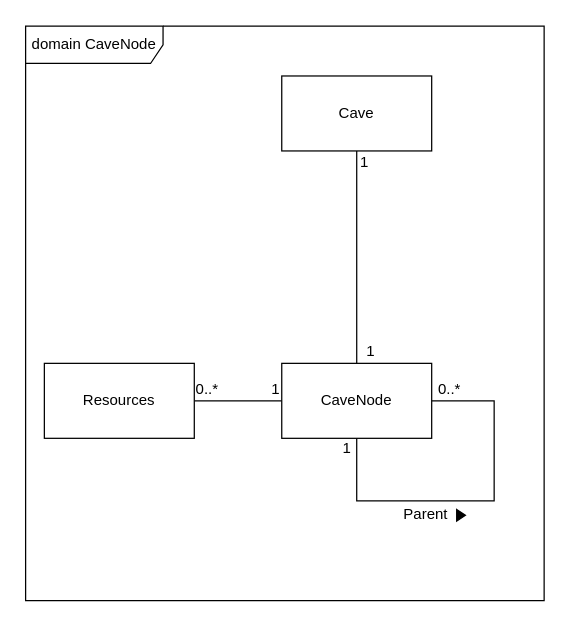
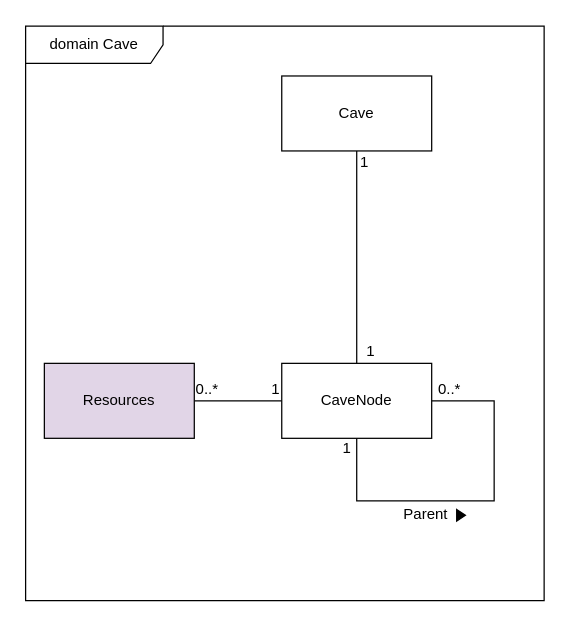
node "domain CaveNode": label "domain CaveNode" -> "domain Cave"
node "Resources": fillcolor #ffffff -> #e1d5e7
